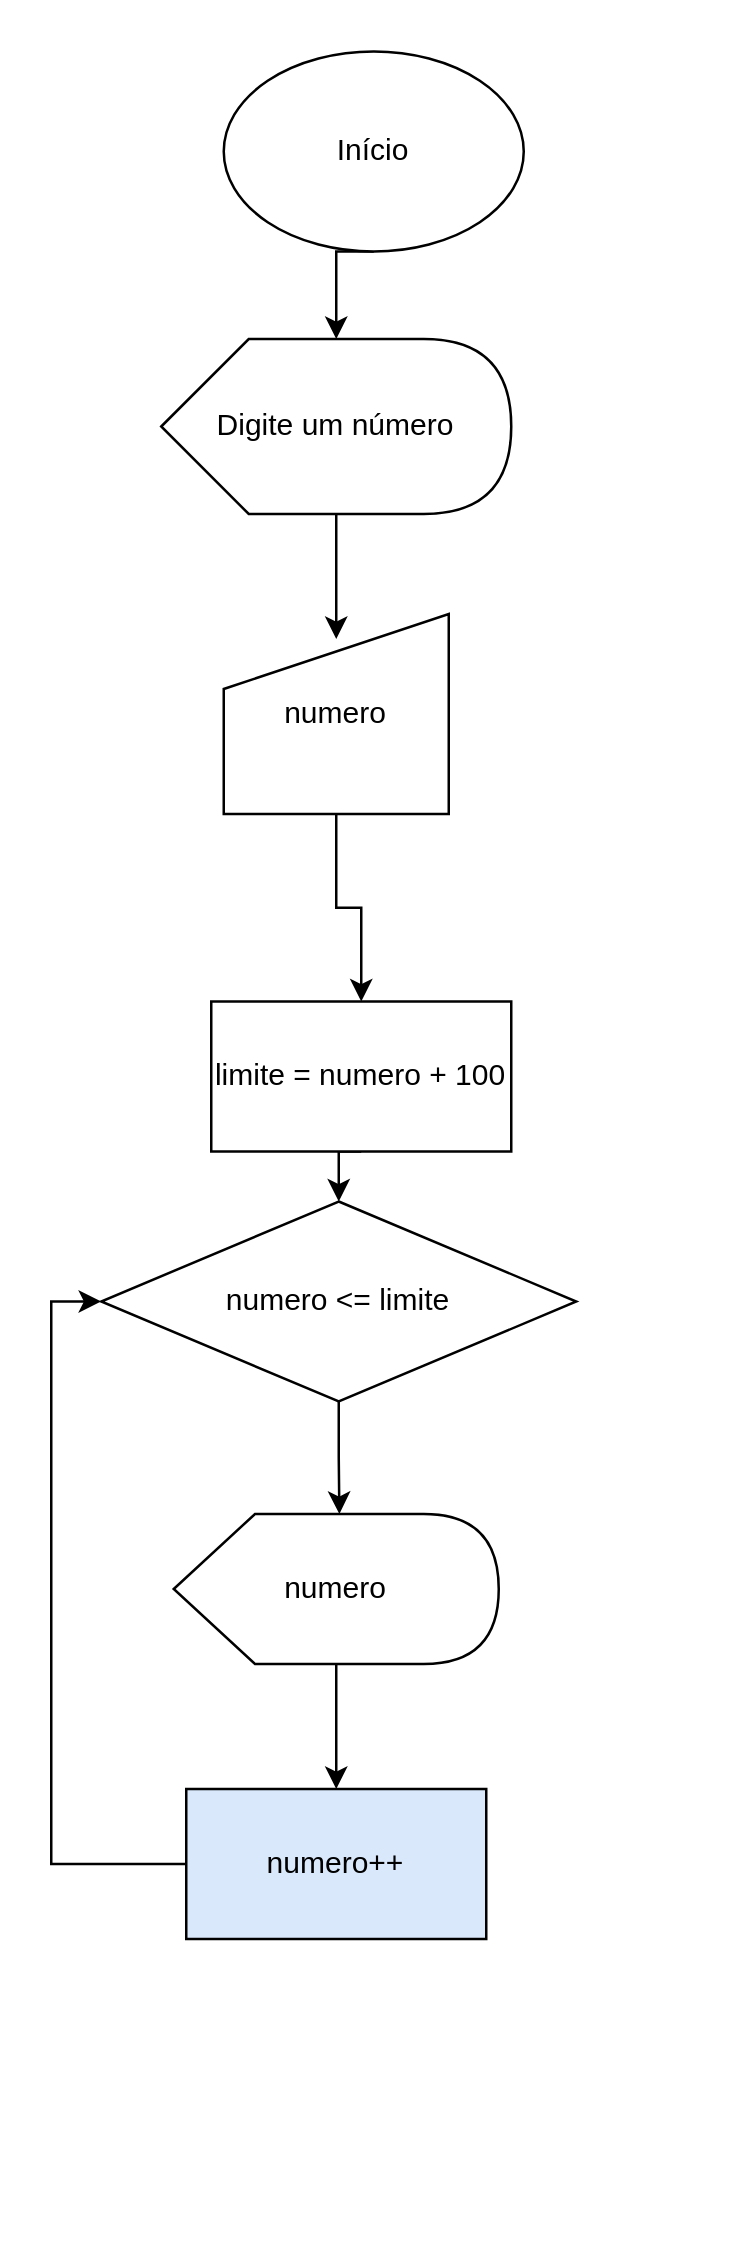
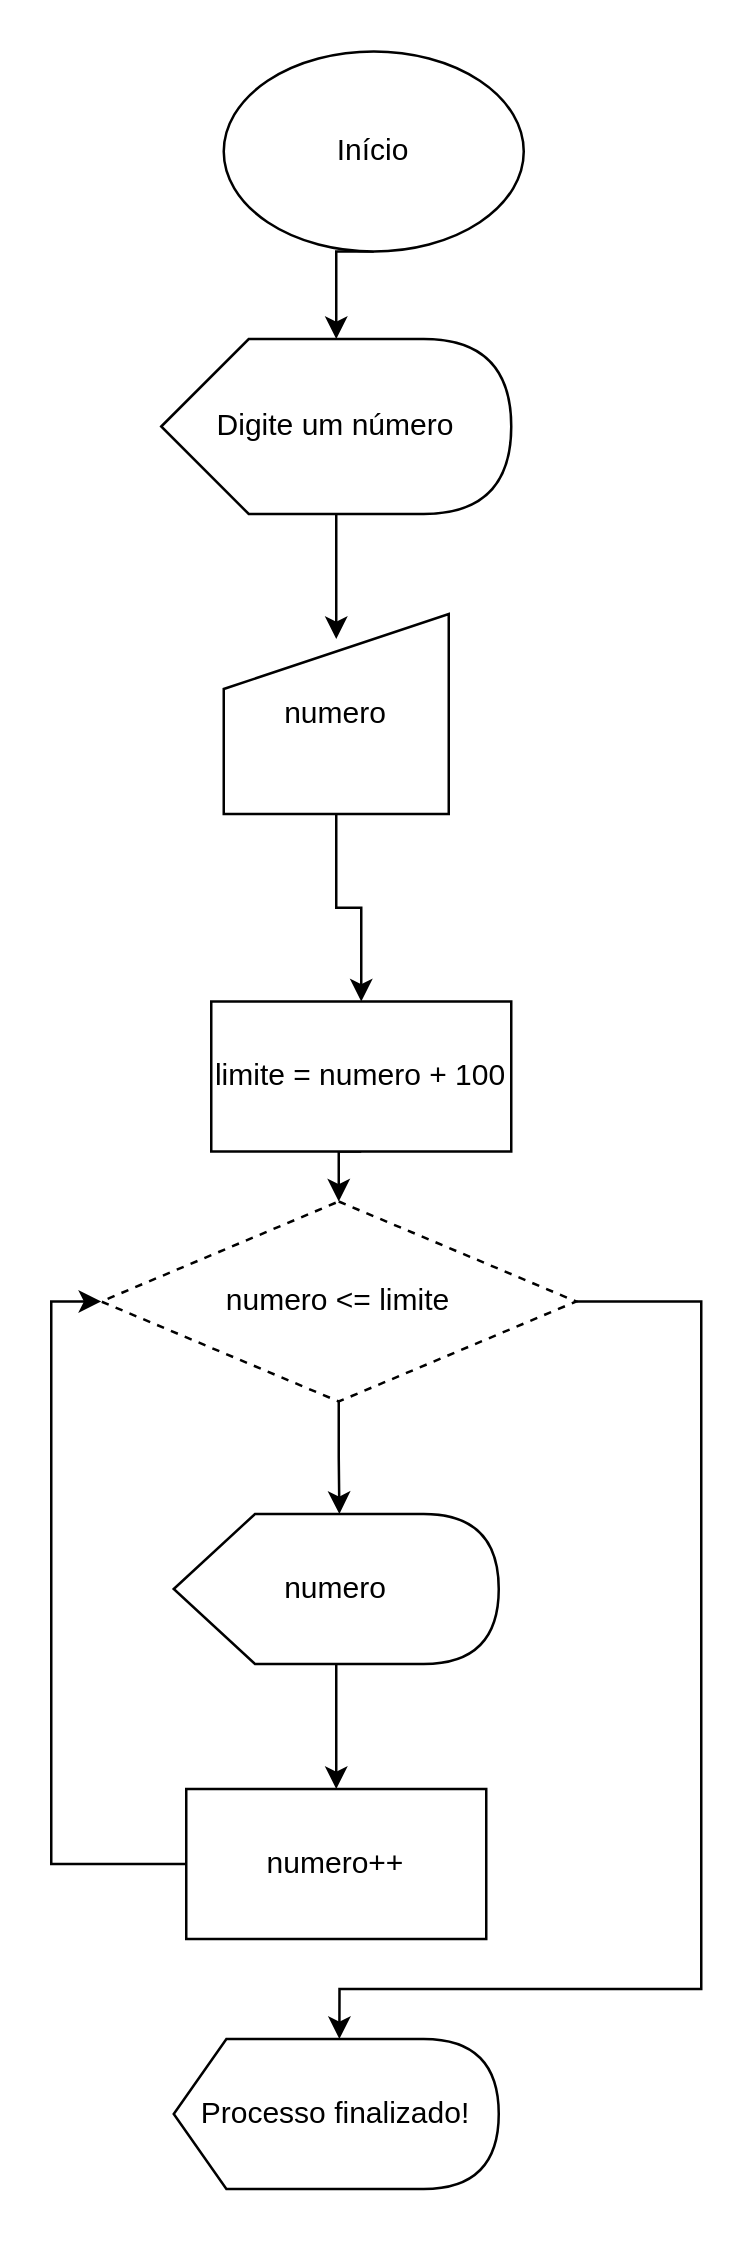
node "numero <= limite": style solid -> dashed
edge "numero <= limite" -> "Processo finalizado!": added
node "numero++": fillcolor #dae8fc -> #ffffff
node "Processo finalizado!": added
